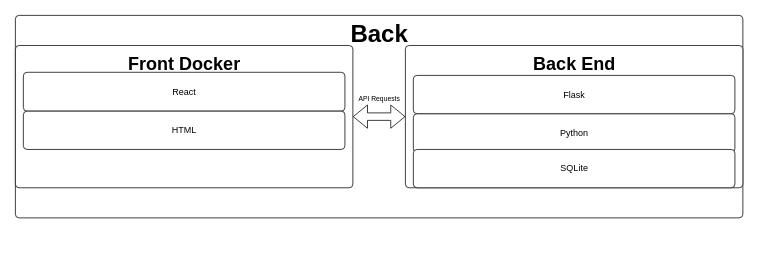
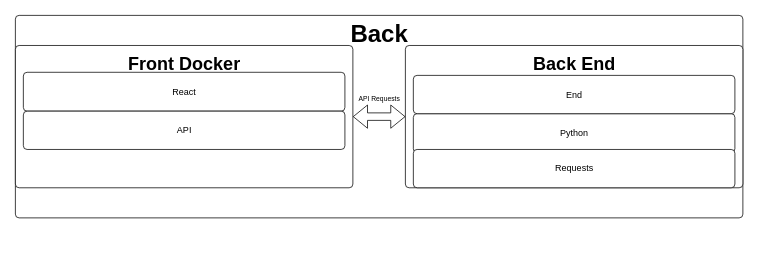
node "Flask": label "Flask" -> "End"
node "HTML": label "HTML" -> "API"
node "SQLite": label "SQLite" -> "Requests"
